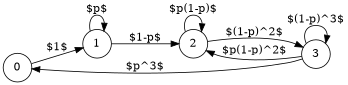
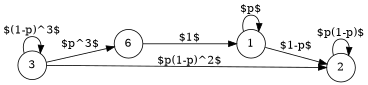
edge "2" -> "3": removed, label "$(1-p)^2$"
node "0": label "0" -> "6"
